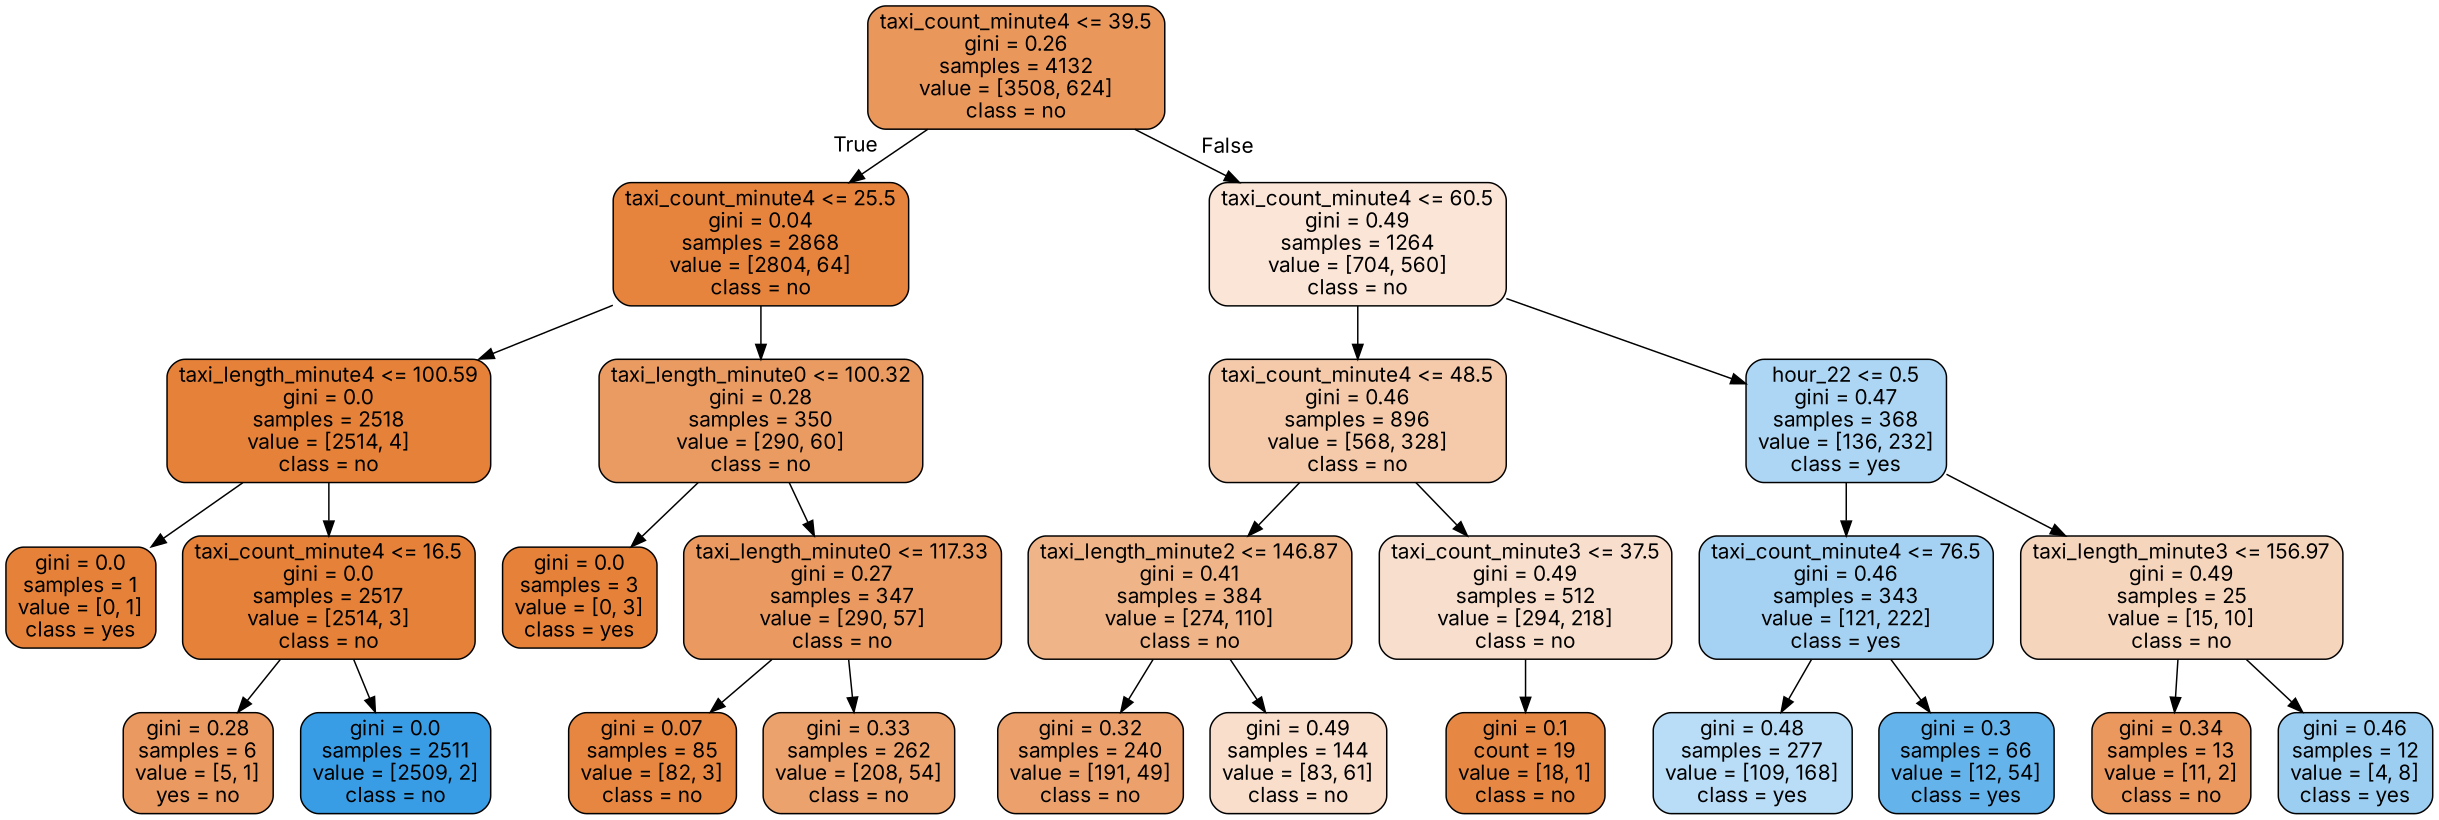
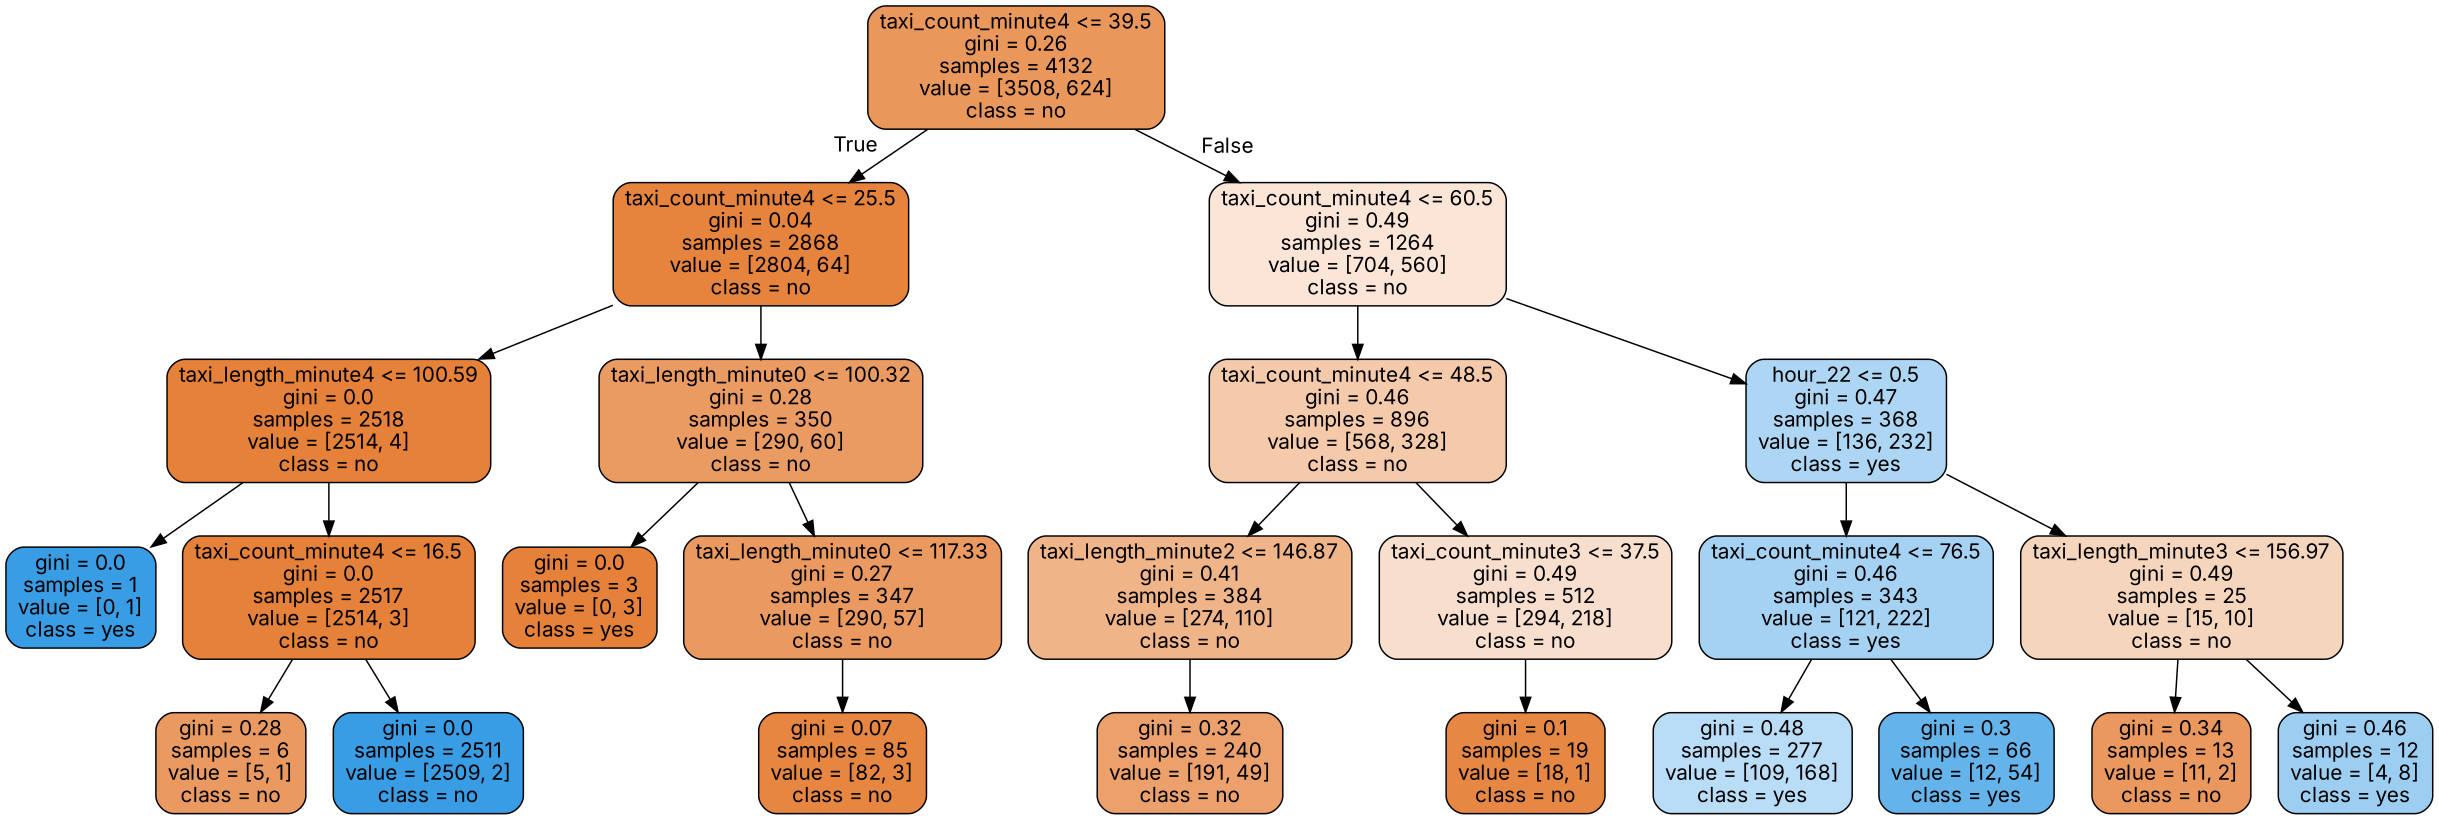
node "gini = 0.0 samples = 1 value = [0, 1] class = yes": fillcolor #e58139 -> #399de5
node "gini = 0.28 samples = 6 value = [5, 1] yes = no": label "gini = 0.28 samples = 6 value = [5, 1] yes = no" -> "gini = 0.28 samples = 6 value = [5, 1] class = no"
node "gini = 0.33 samples = 262 value = [208, 54] class = no": removed
node "gini = 0.49 samples = 144 value = [83, 61] class = no": removed
node "gini = 0.1 count = 19 value = [18, 1] class = no": label "gini = 0.1 count = 19 value = [18, 1] class = no" -> "gini = 0.1 samples = 19 value = [18, 1] class = no"
